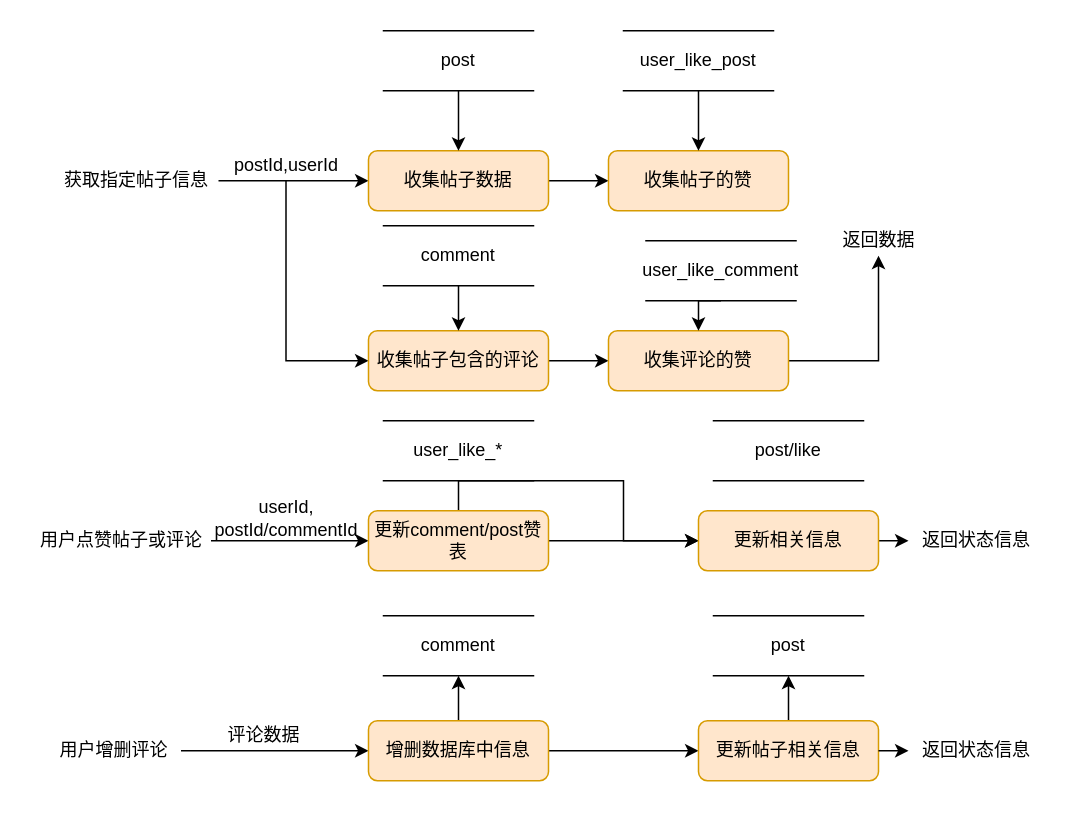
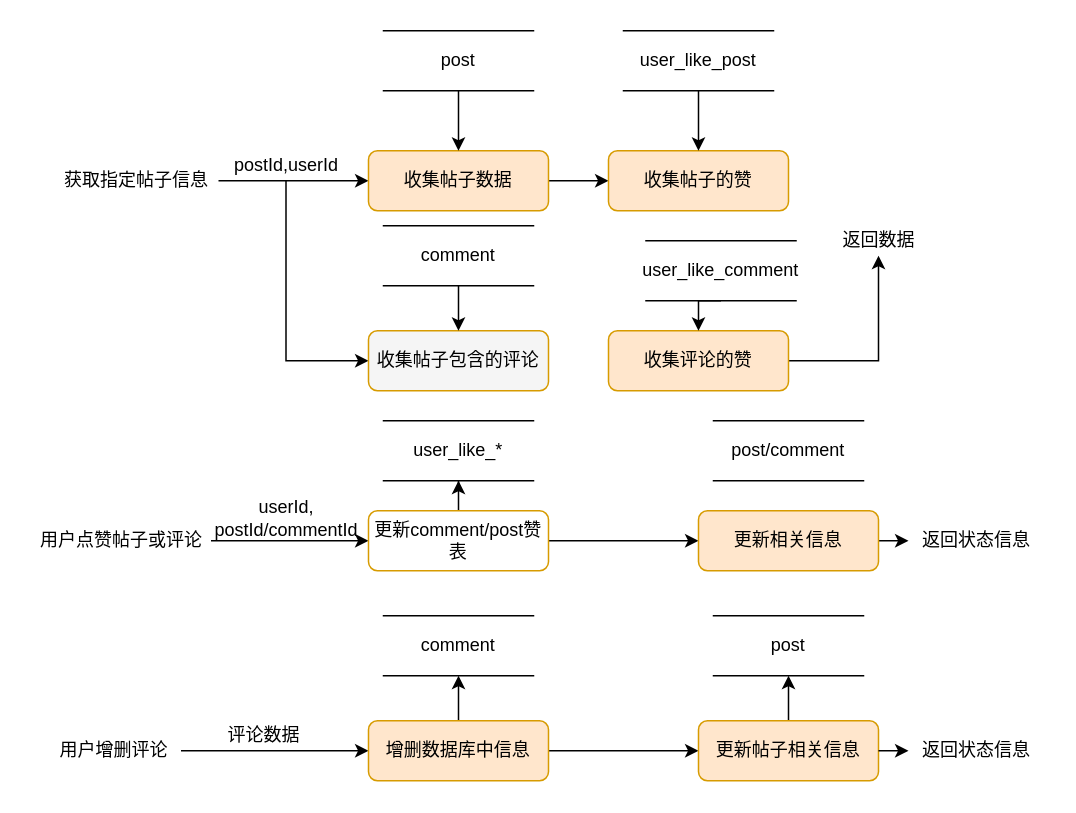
node "收集帖子包含的评论": fillcolor #ffe6cc -> #f5f5f5
edge "收集帖子包含的评论" -> "收集评论的赞": removed
node "post/like": label "post/like" -> "post/comment"
edge "更新comment/post赞表" -> "更新相关信息": now "更新comment/post赞表" -> "user_like_*"
node "更新comment/post赞表": fillcolor #ffe6cc -> #ffffff
